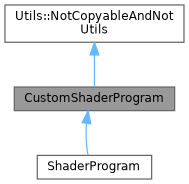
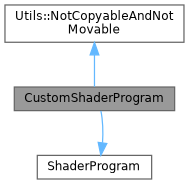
node "Utils::NotCopyableAndNot Utils": label "Utils::NotCopyableAndNot Utils" -> "Utils::NotCopyableAndNot Movable"
edge "ShaderProgram" -> "CustomShaderProgram": reversed
